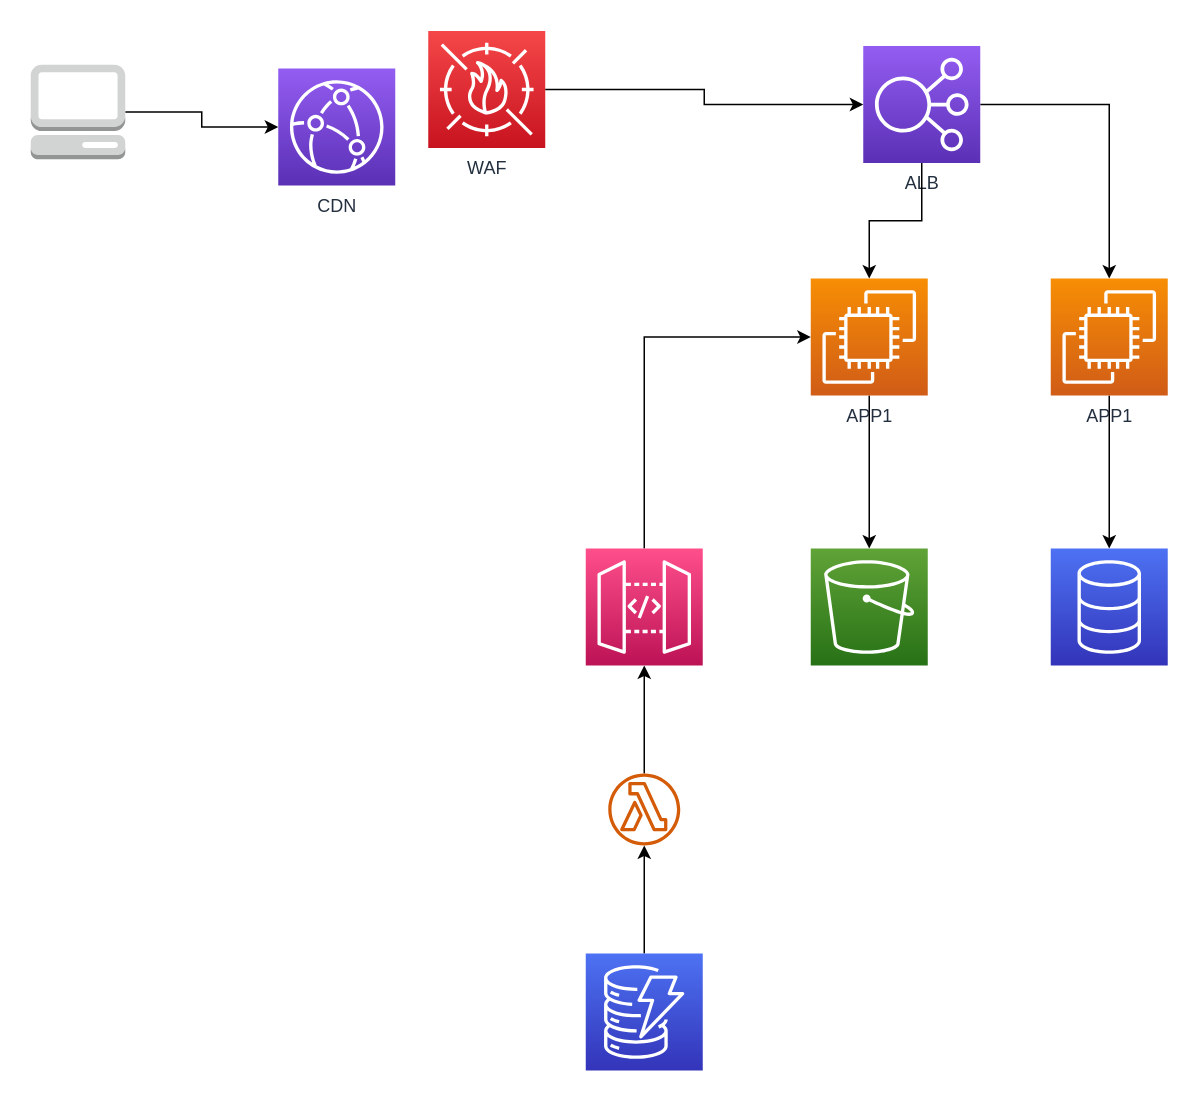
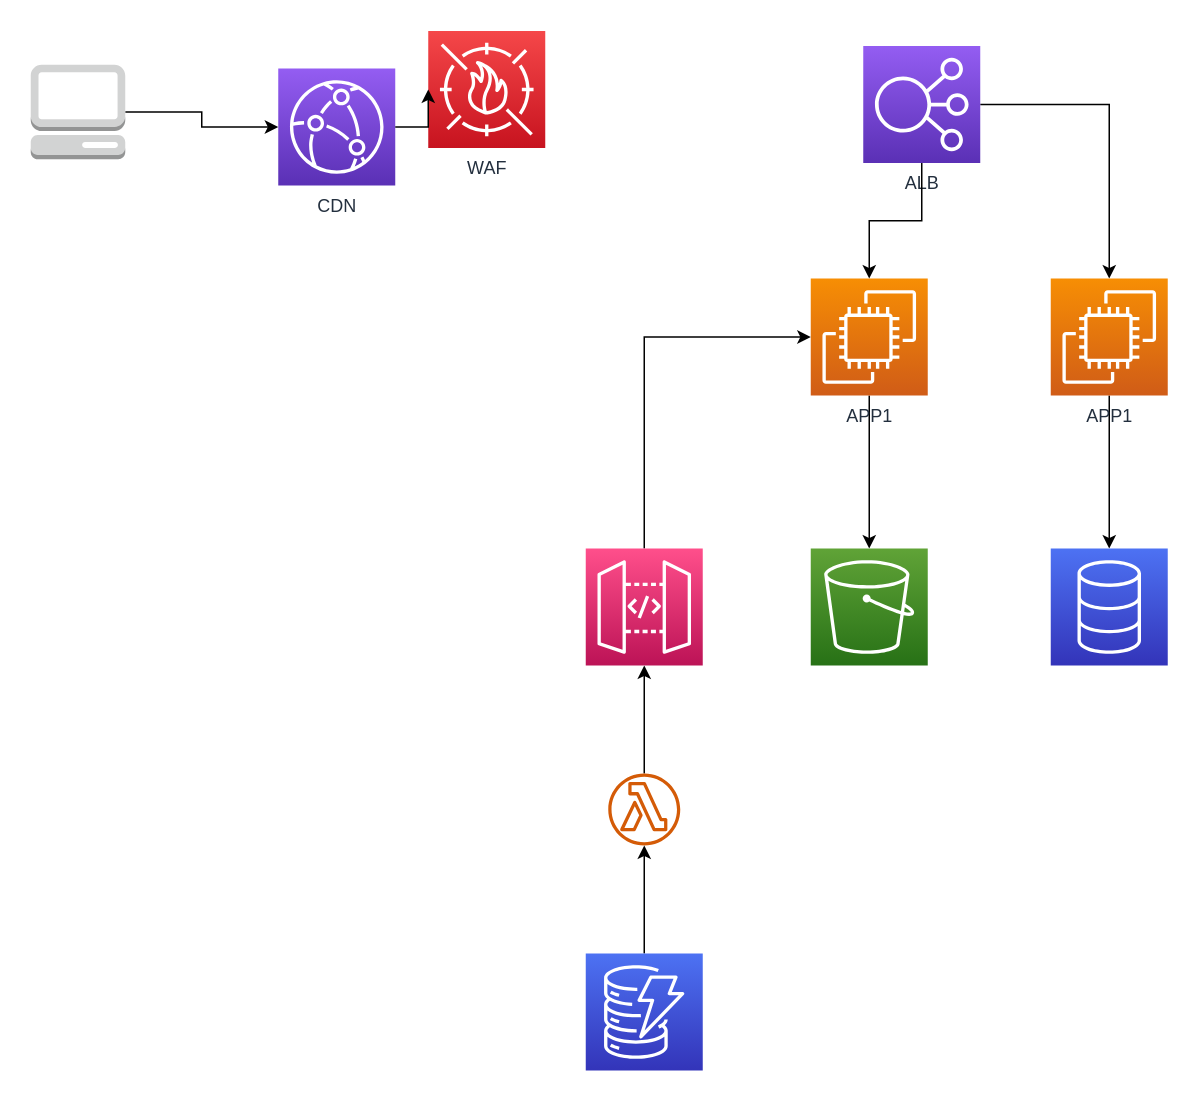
edge "WAF" -> "ALB": removed
edge "CDN" -> "WAF": added
